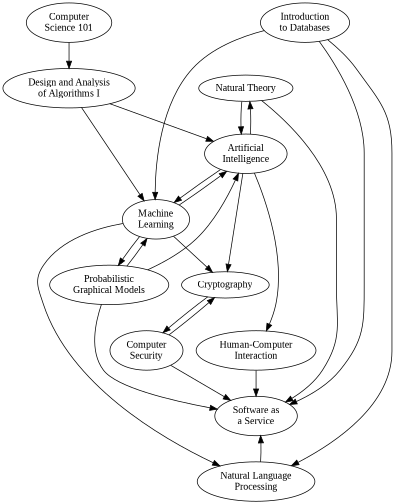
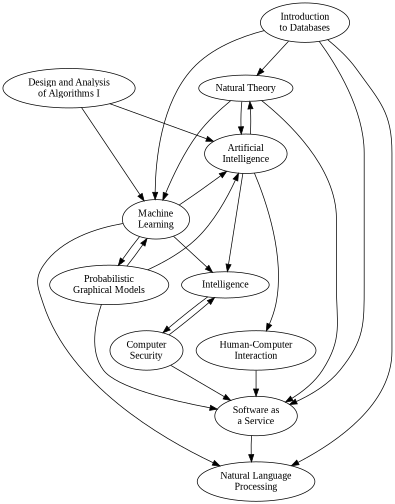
node "Computer Science 101": removed
edge "Introduction to Databases" -> "Natural Theory": added
edge "Artificial Intelligence" -> "Machine Learning": now "Natural Theory" -> "Machine Learning"
node "Cryptography": label "Cryptography" -> "Intelligence"
edge "Natural Language Processing" -> "Software as a Service": reversed
